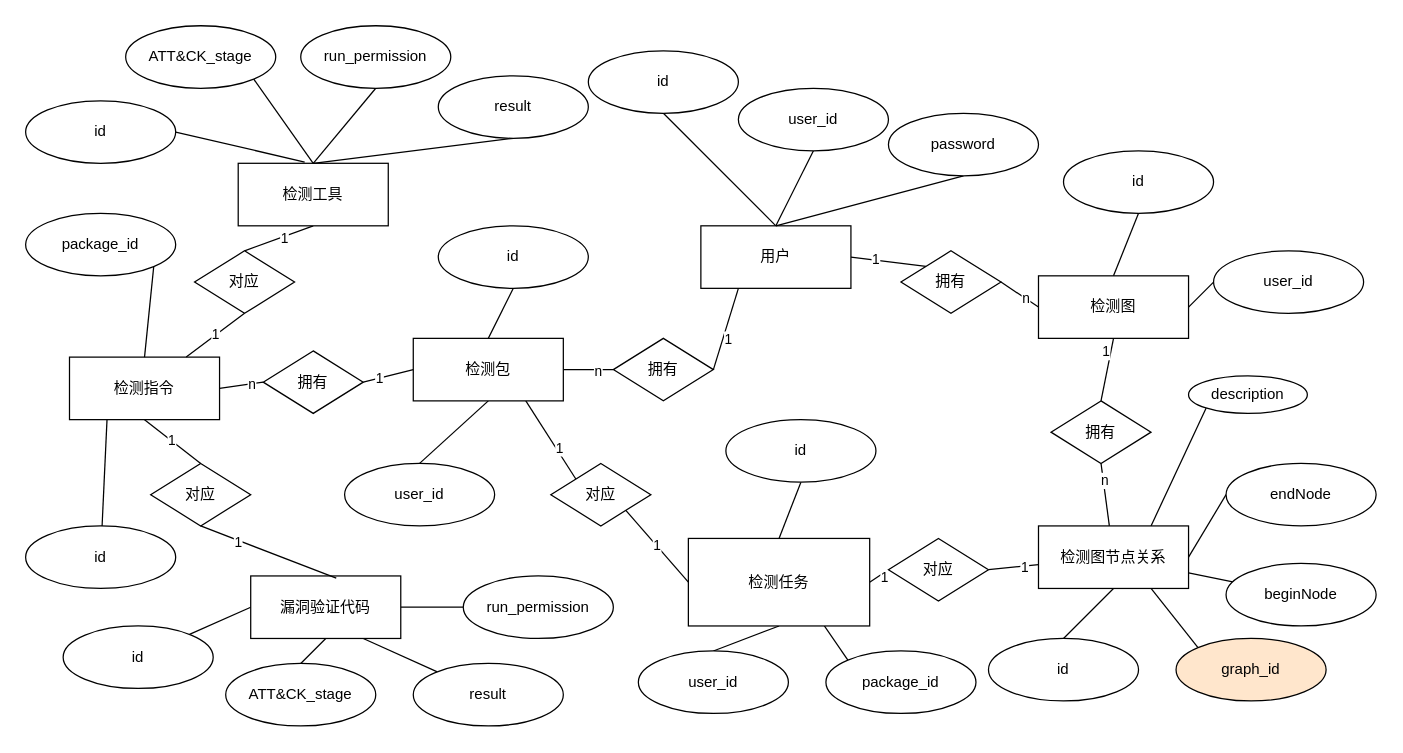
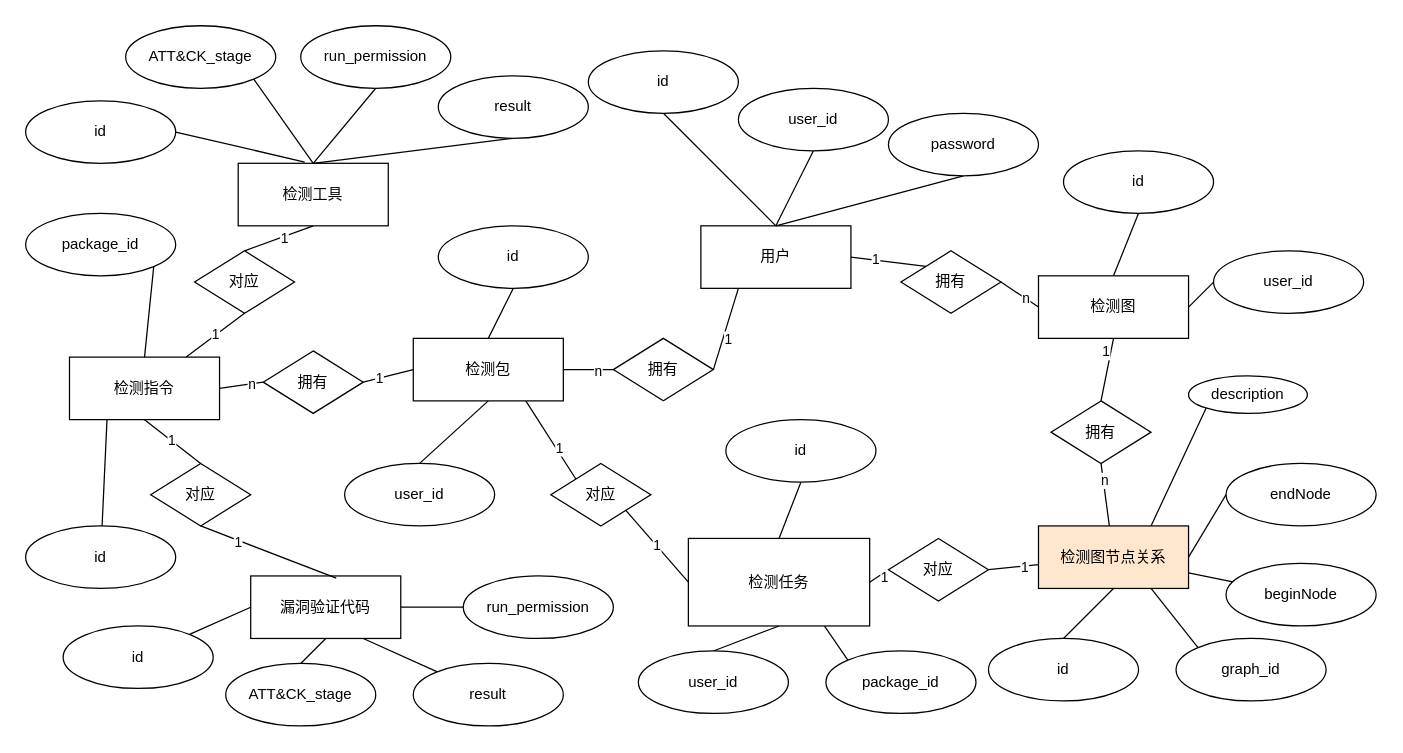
node "检测图节点关系": fillcolor #ffffff -> #ffe6cc
node "graph_id": fillcolor #ffe6cc -> #ffffff
